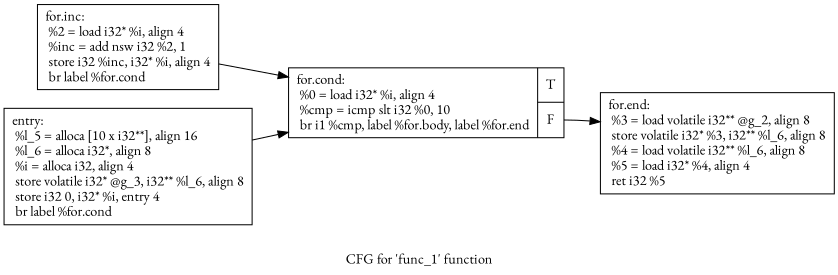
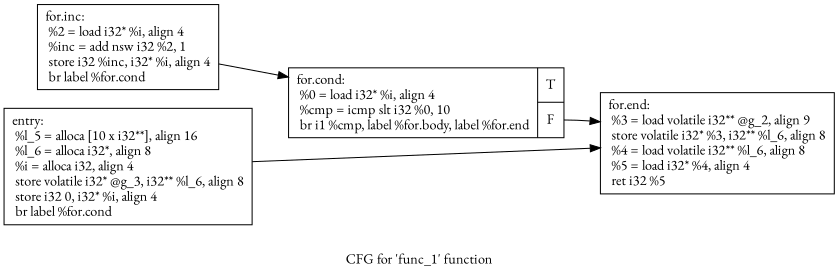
node "for.end:": text "%3 = load volatile i32** @g_2, align 8" -> "%3 = load volatile i32** @g_2, align 9"
edge "entry:" -> "for.cond:": now "entry:" -> "for.end:"
node "entry:": text "store i32 0, i32* %i, entry 4" -> "store i32 0, i32* %i, align 4"
